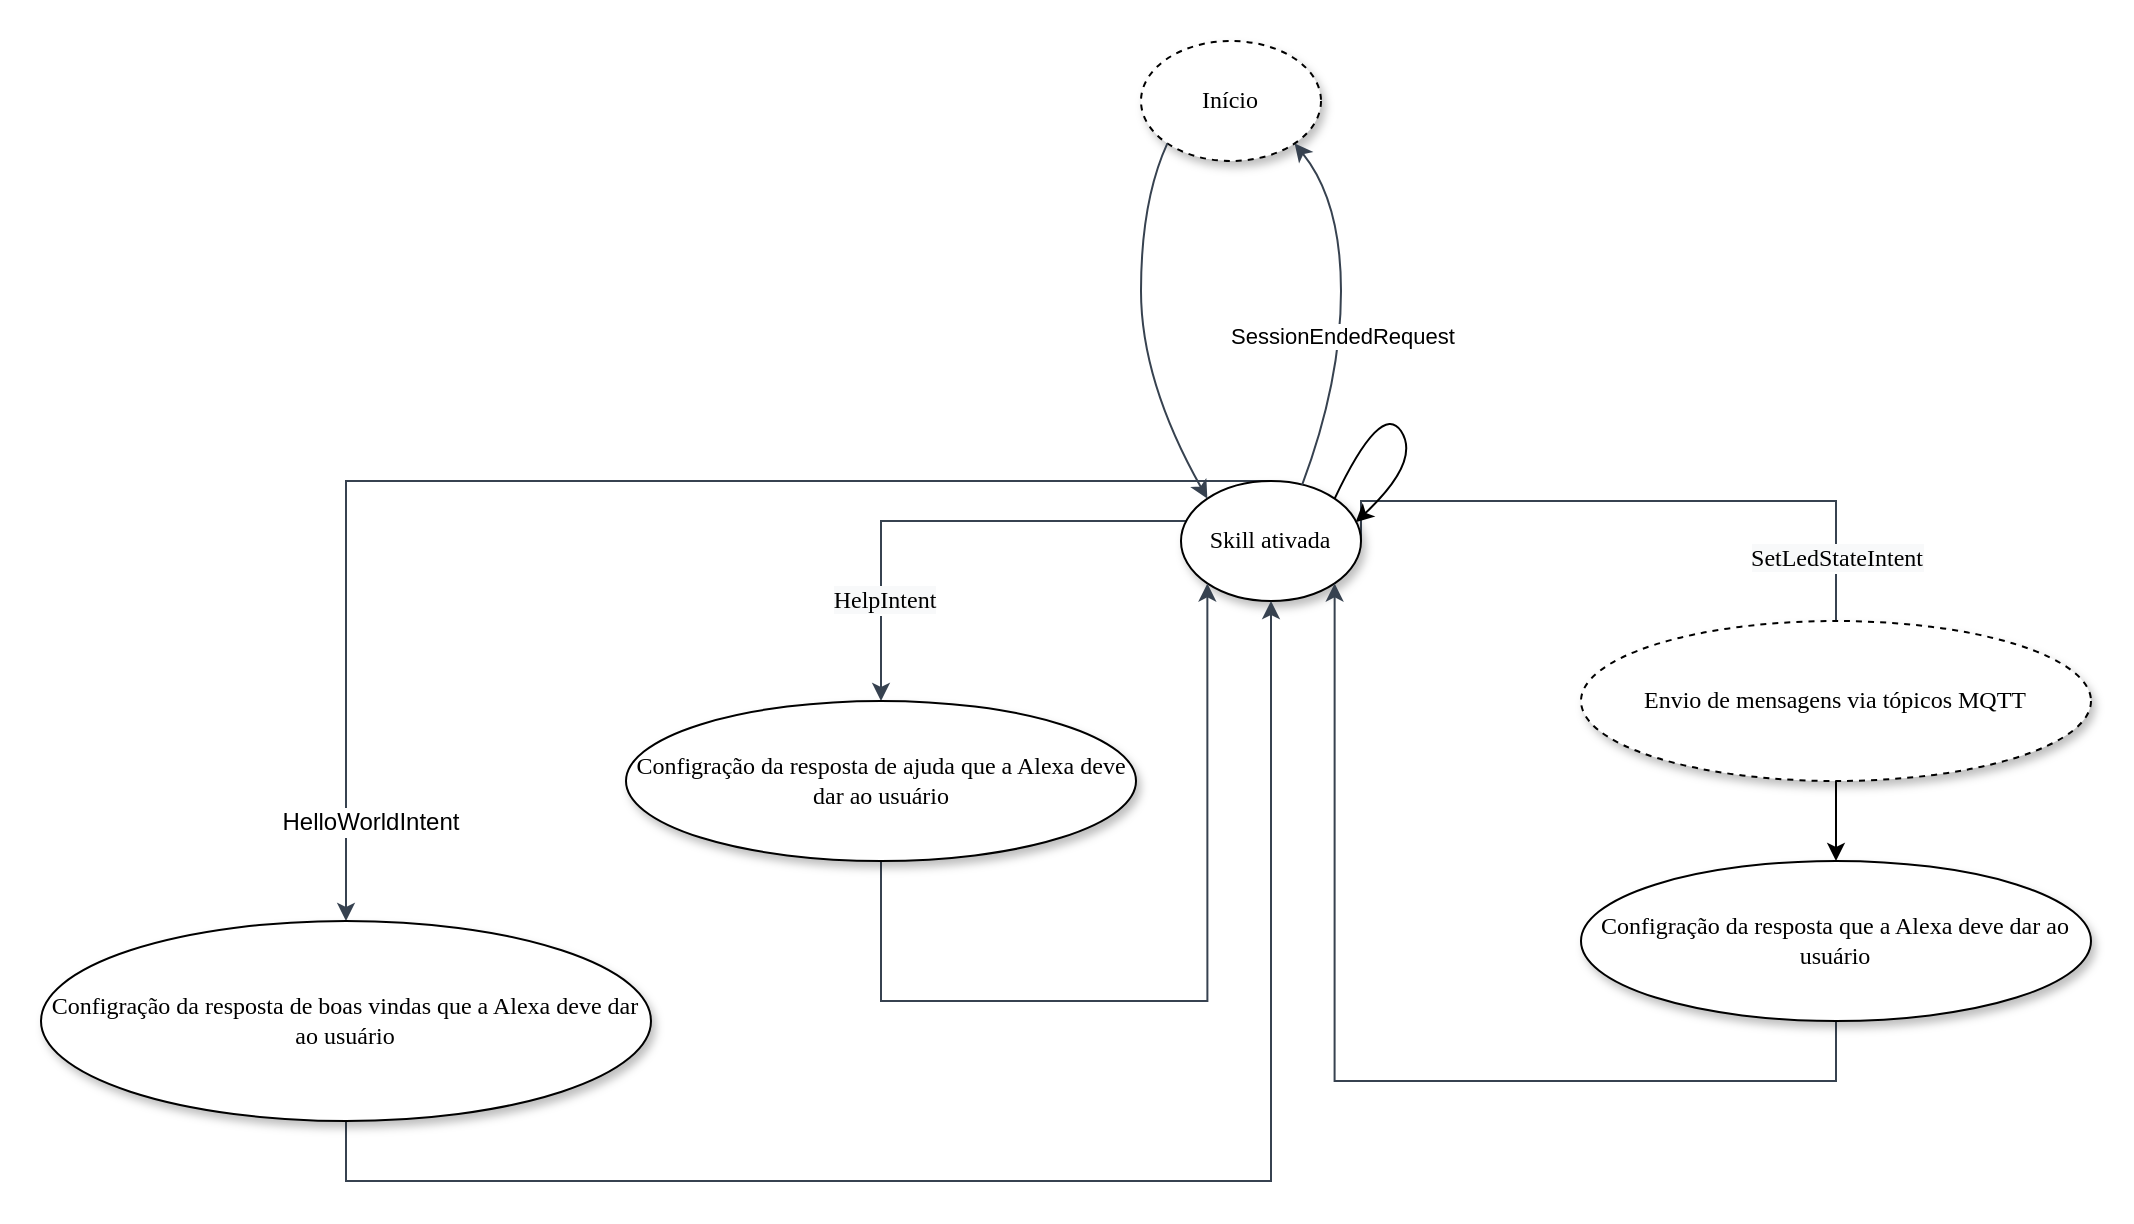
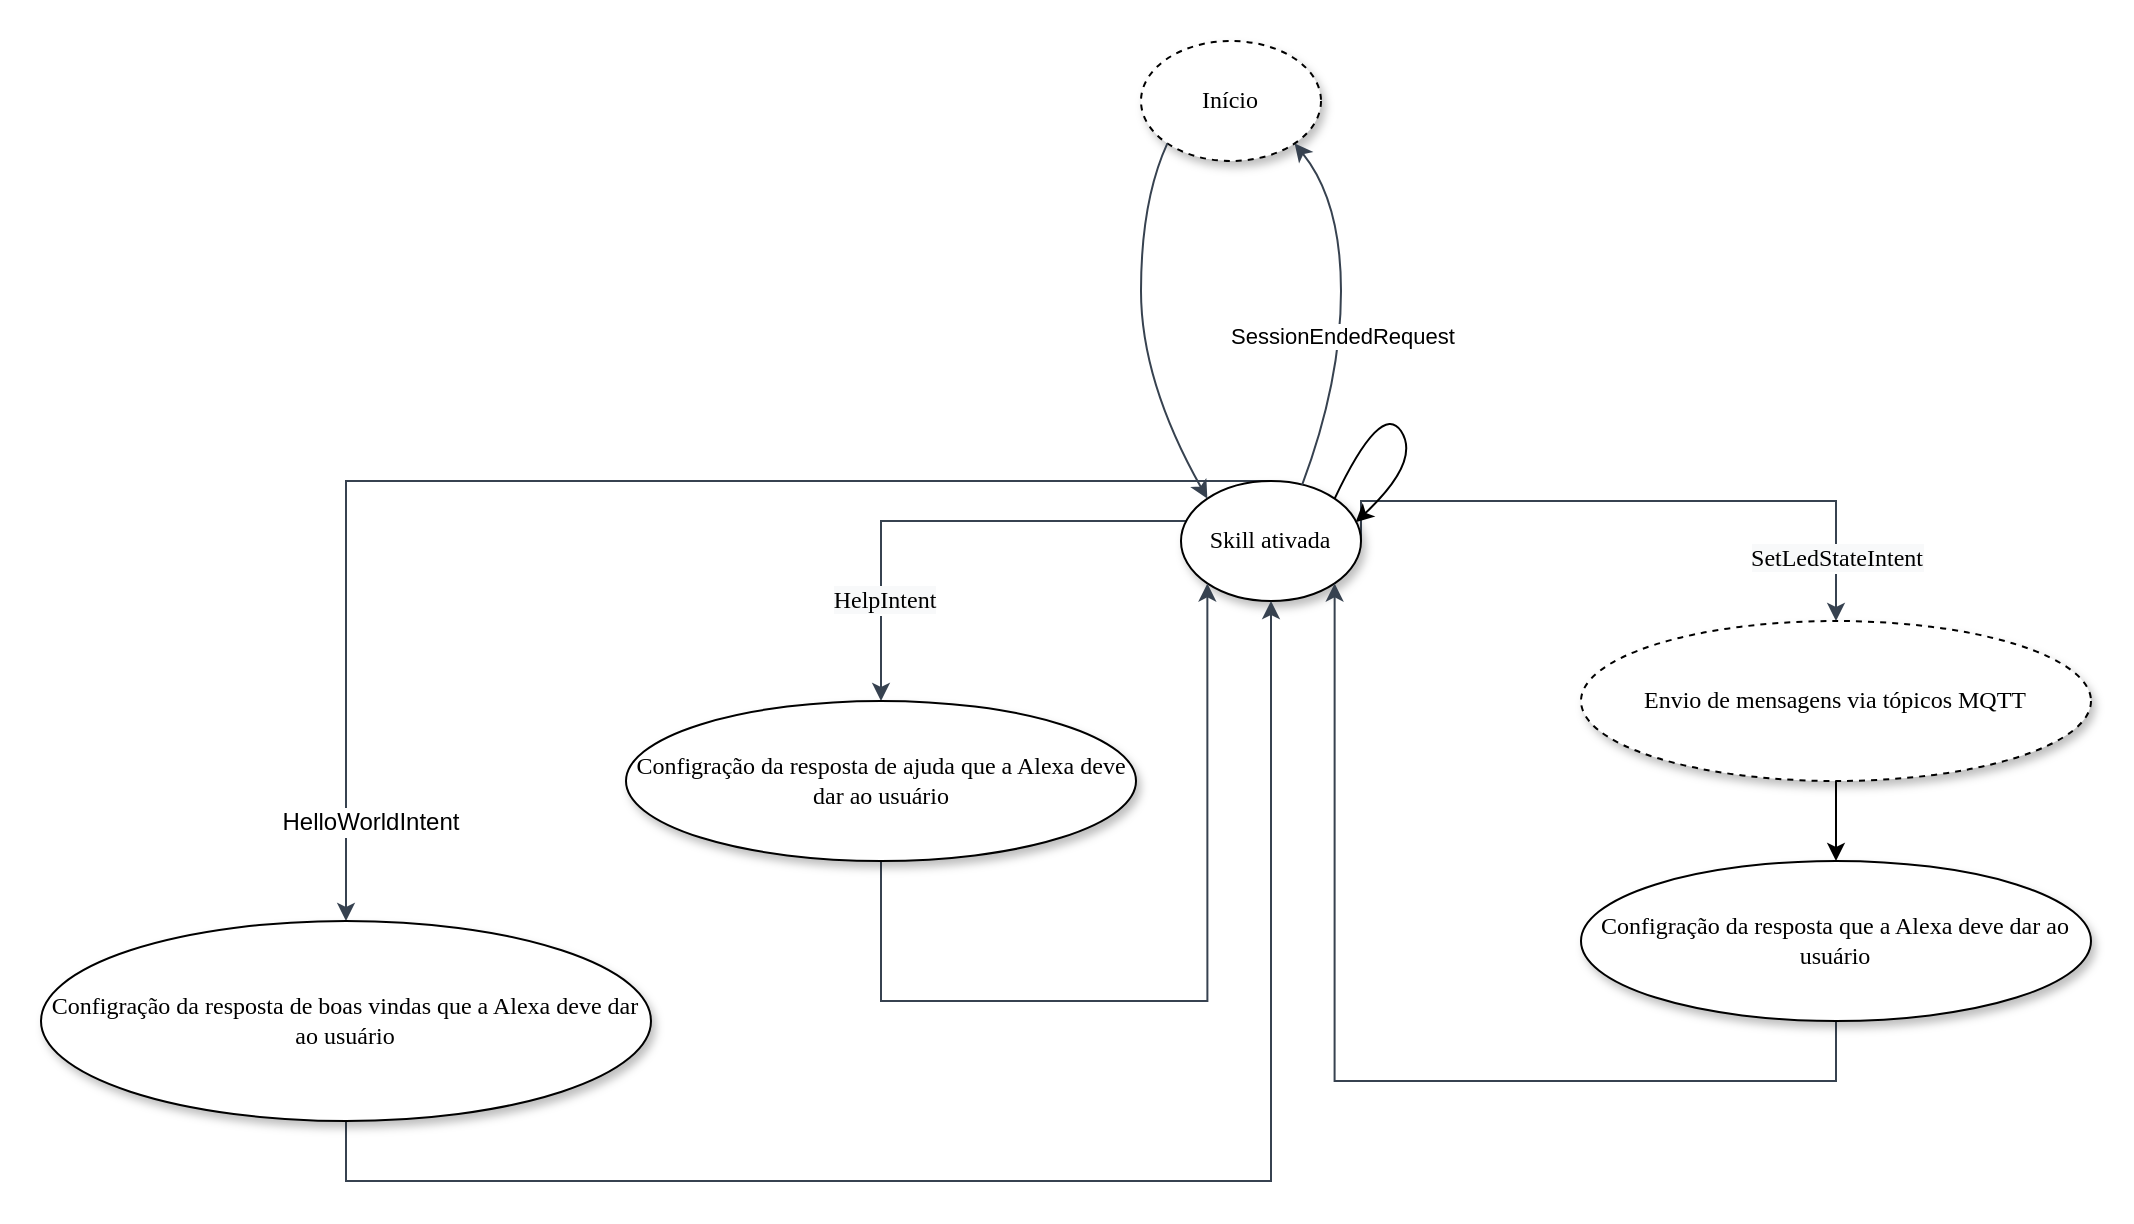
edge "Skill ativada" -- "Envio de mensagens via tópicos MQTT": arrowhead none -> classic
